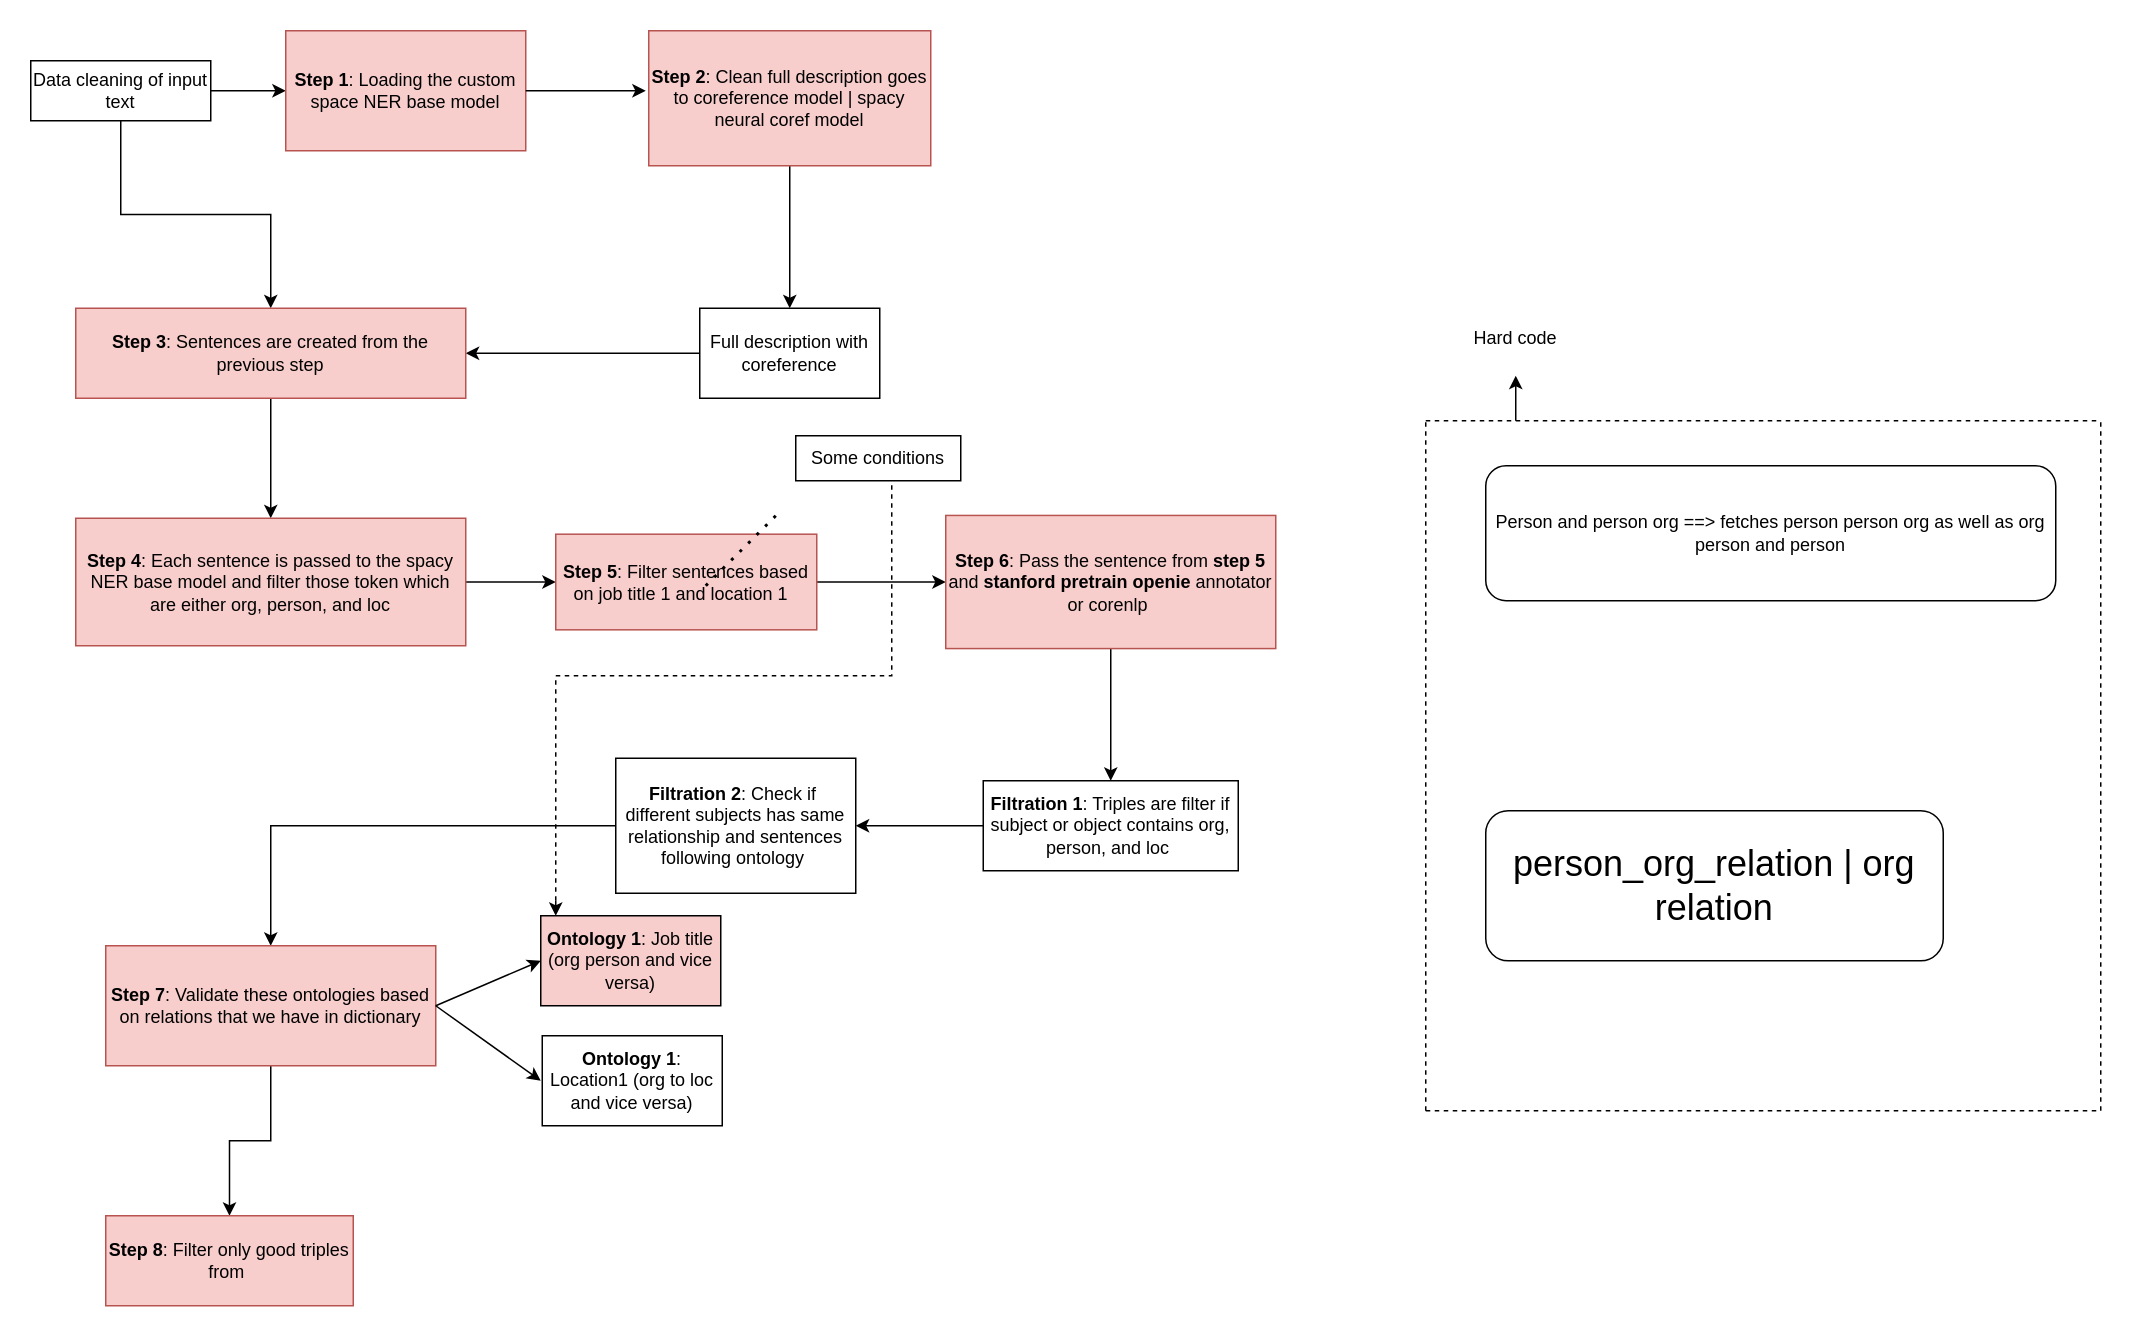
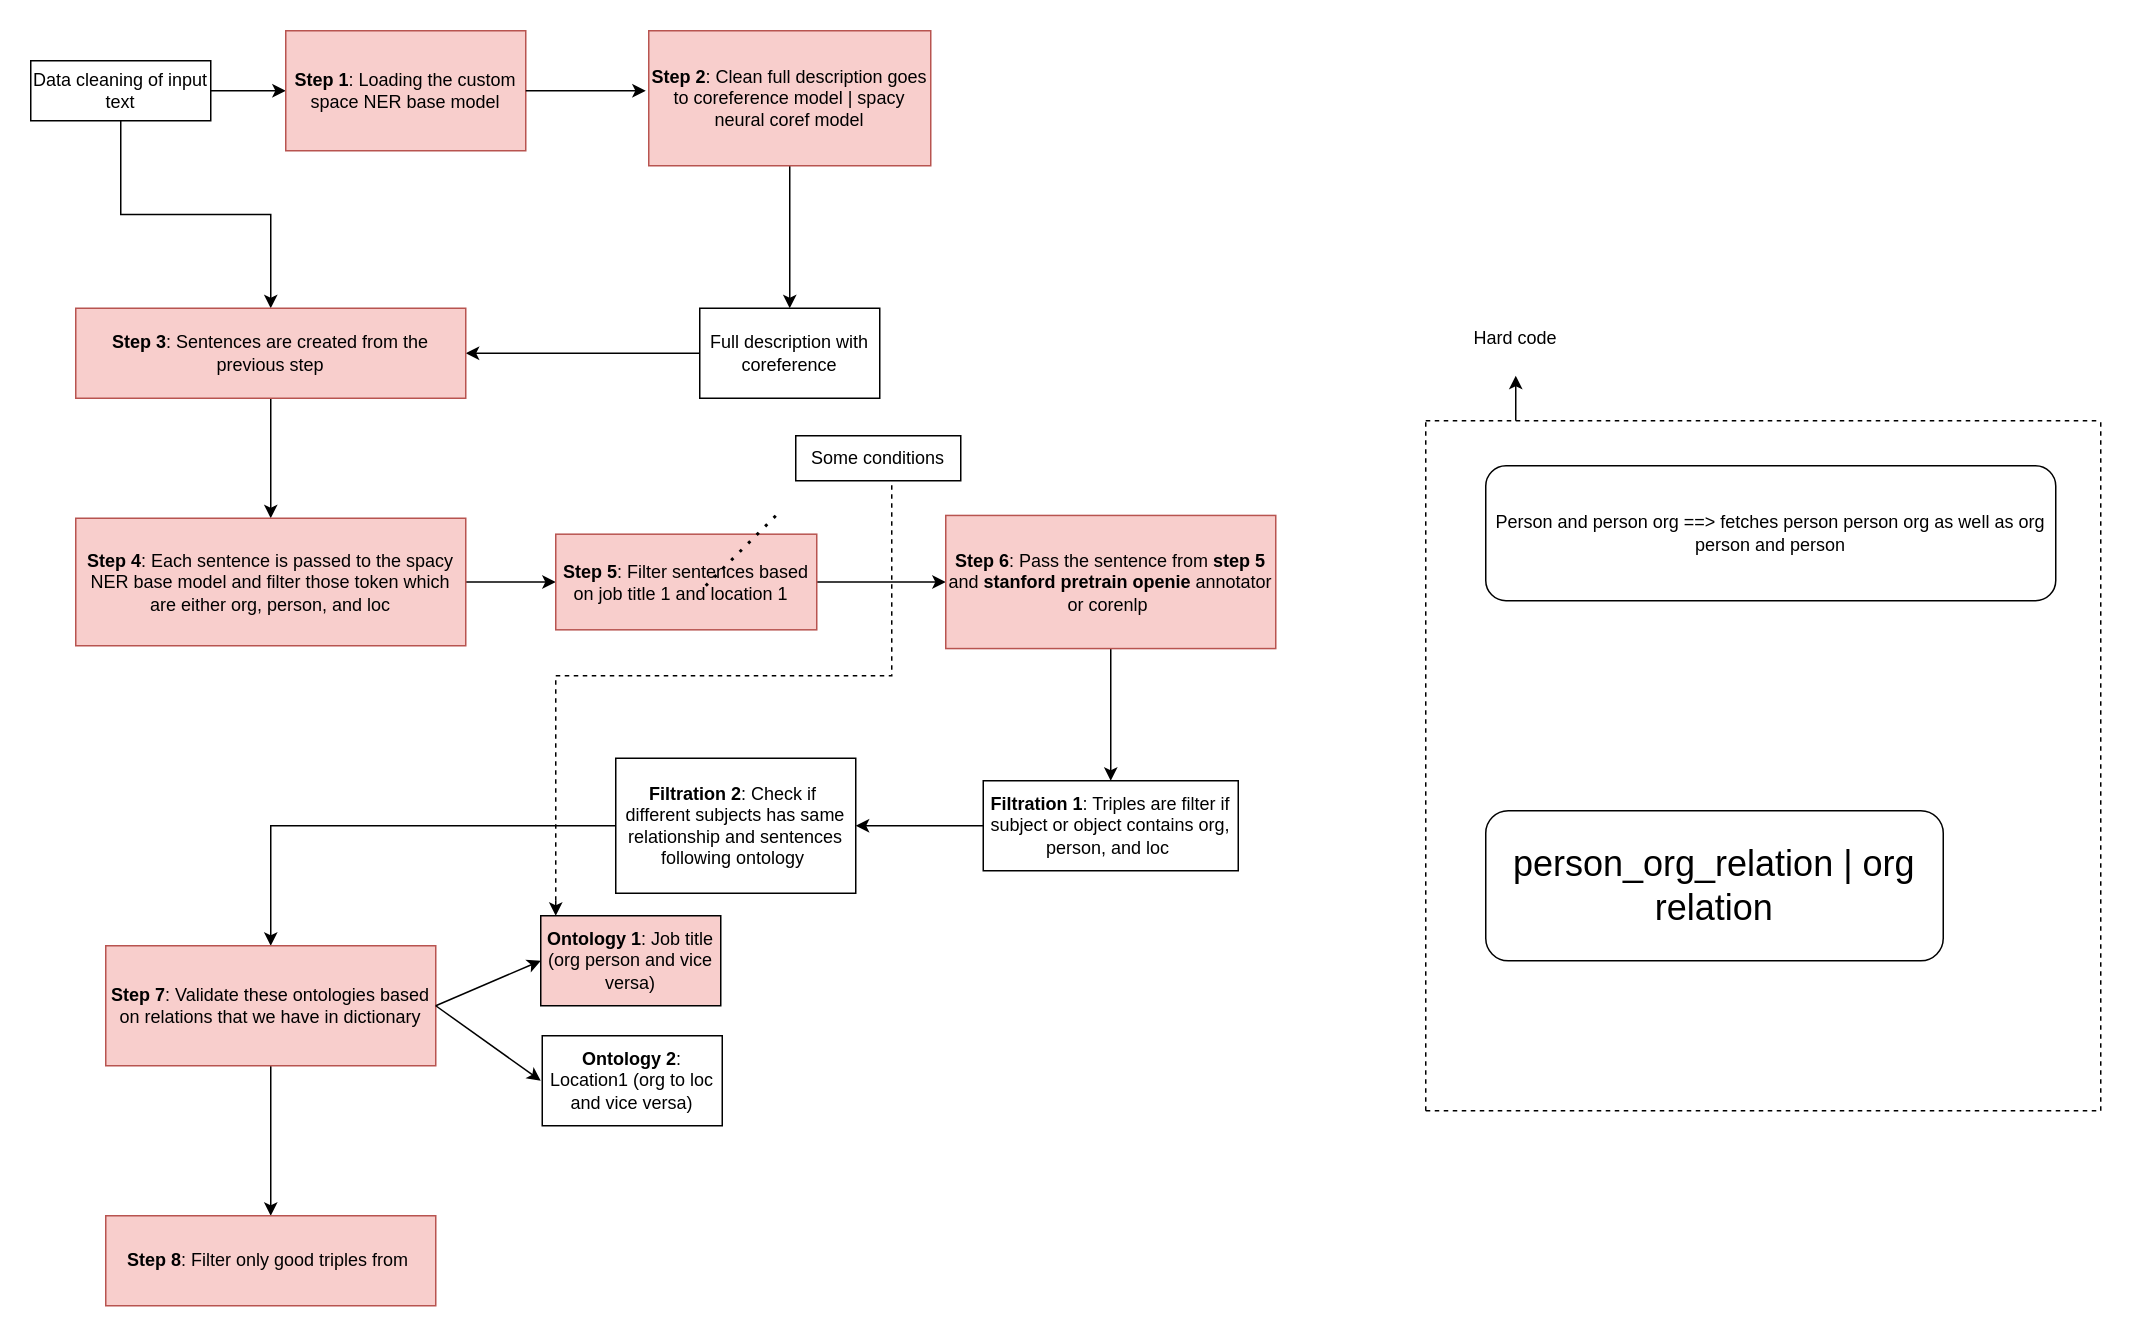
node "Ontology 1: Location1 (org to loc and vice versa)": label "Ontology 1: Location1 (org to loc and vice versa)" -> "Ontology 2: Location1 (org to loc and vice versa)"
node "Step 8: Filter only good triples from": size 248x90 -> 330x90
